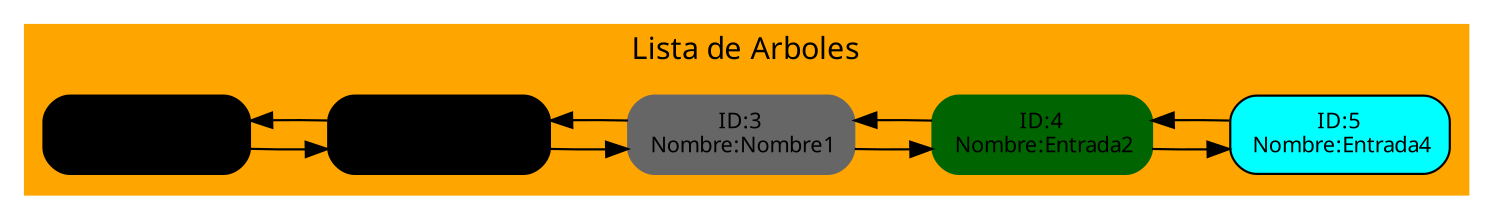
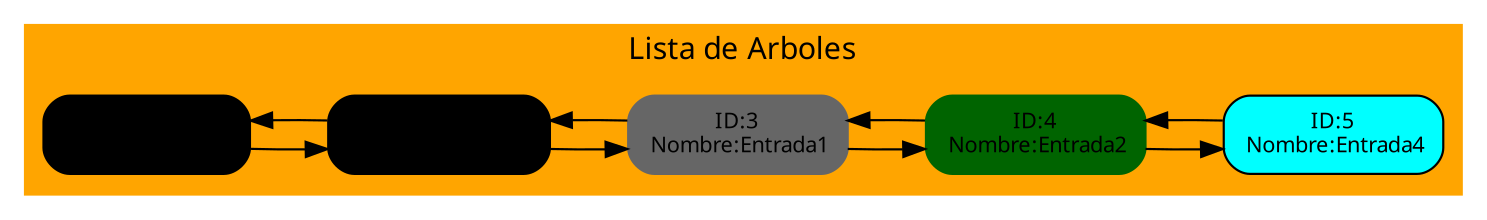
node "ID:3 Nombre:Nombre1": label "ID:3 Nombre:Nombre1" -> "ID:3 Nombre:Entrada1"
